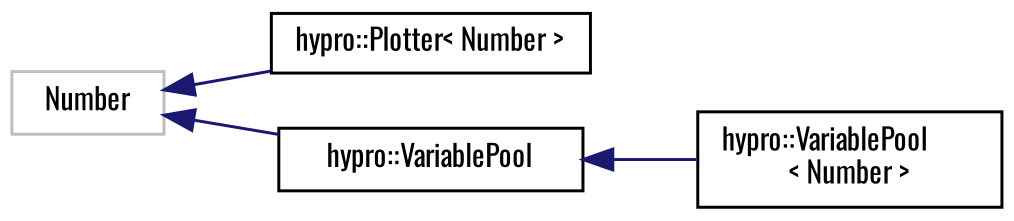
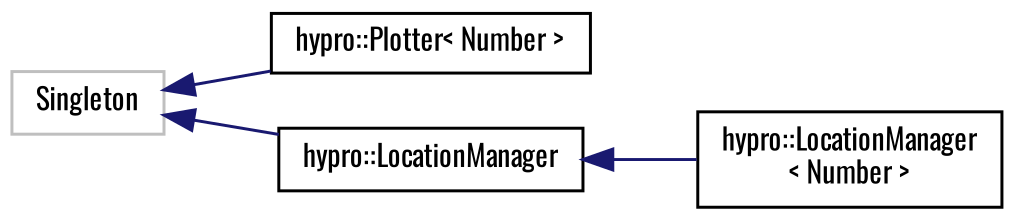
node "Number": label "Number" -> "Singleton"
node "hypro::VariablePool": label "hypro::VariablePool" -> "hypro::LocationManager"
node "hypro::VariablePool < Number >": label "hypro::VariablePool < Number >" -> "hypro::LocationManager < Number >"
